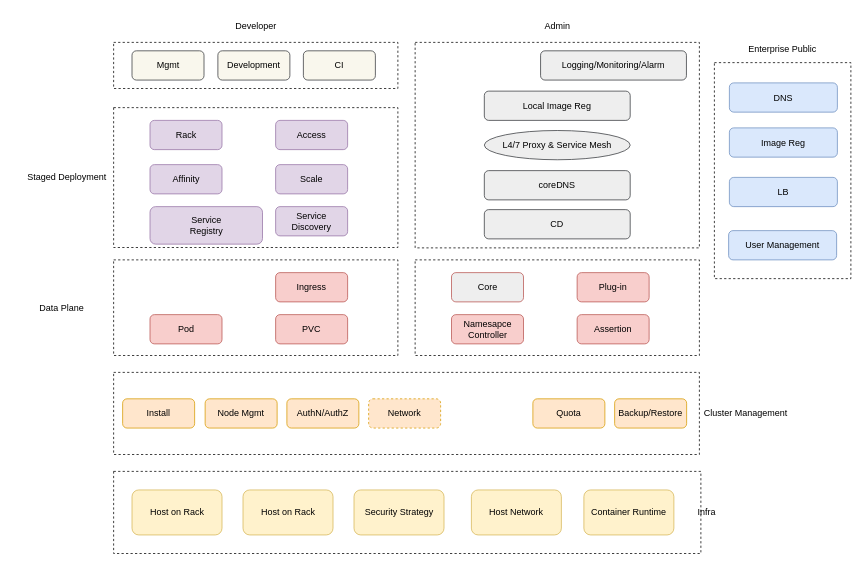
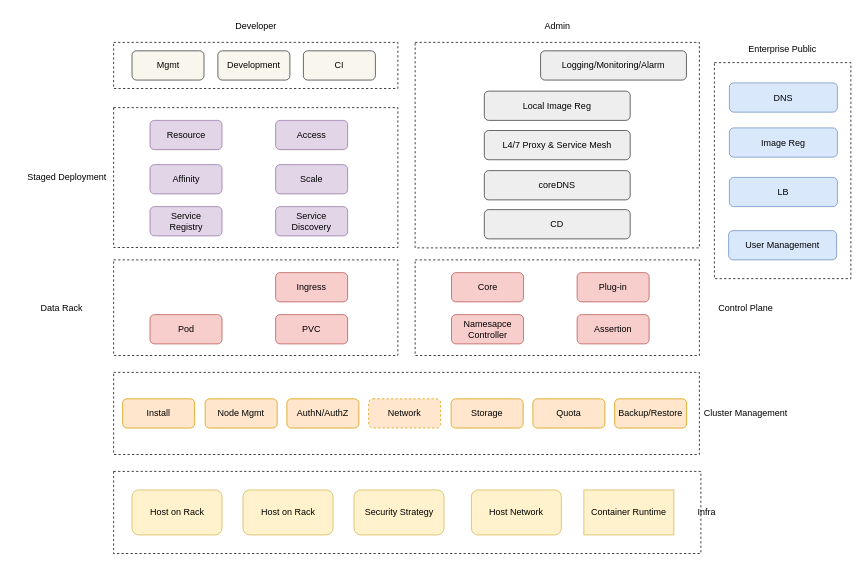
node "Rack": label "Rack" -> "Resource"
node "L4/7 Proxy & Service Mesh": shape ellipse -> rounded rectangle
node "Service Registry": size 113x38 -> 72x29
node "Core": fillcolor #eeeeee -> #f8cecc
node "Data Plane": label "Data Plane" -> "Data Rack"
node "Control Plane": added
node "Storage": added
node "Container Runtime": shape rounded rectangle -> rectangle
